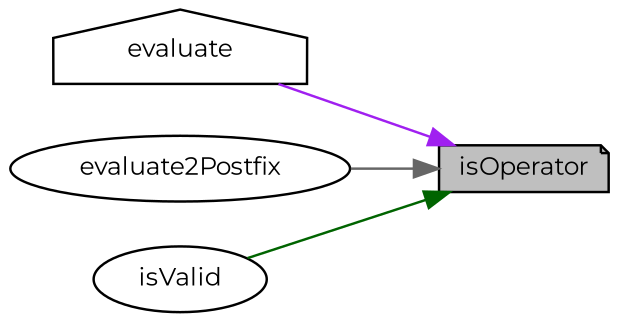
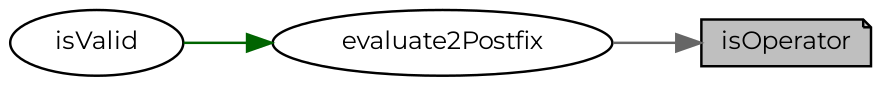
node "evaluate": removed
edge "isValid" -> "isOperator": now "isValid" -> "evaluate2Postfix"
